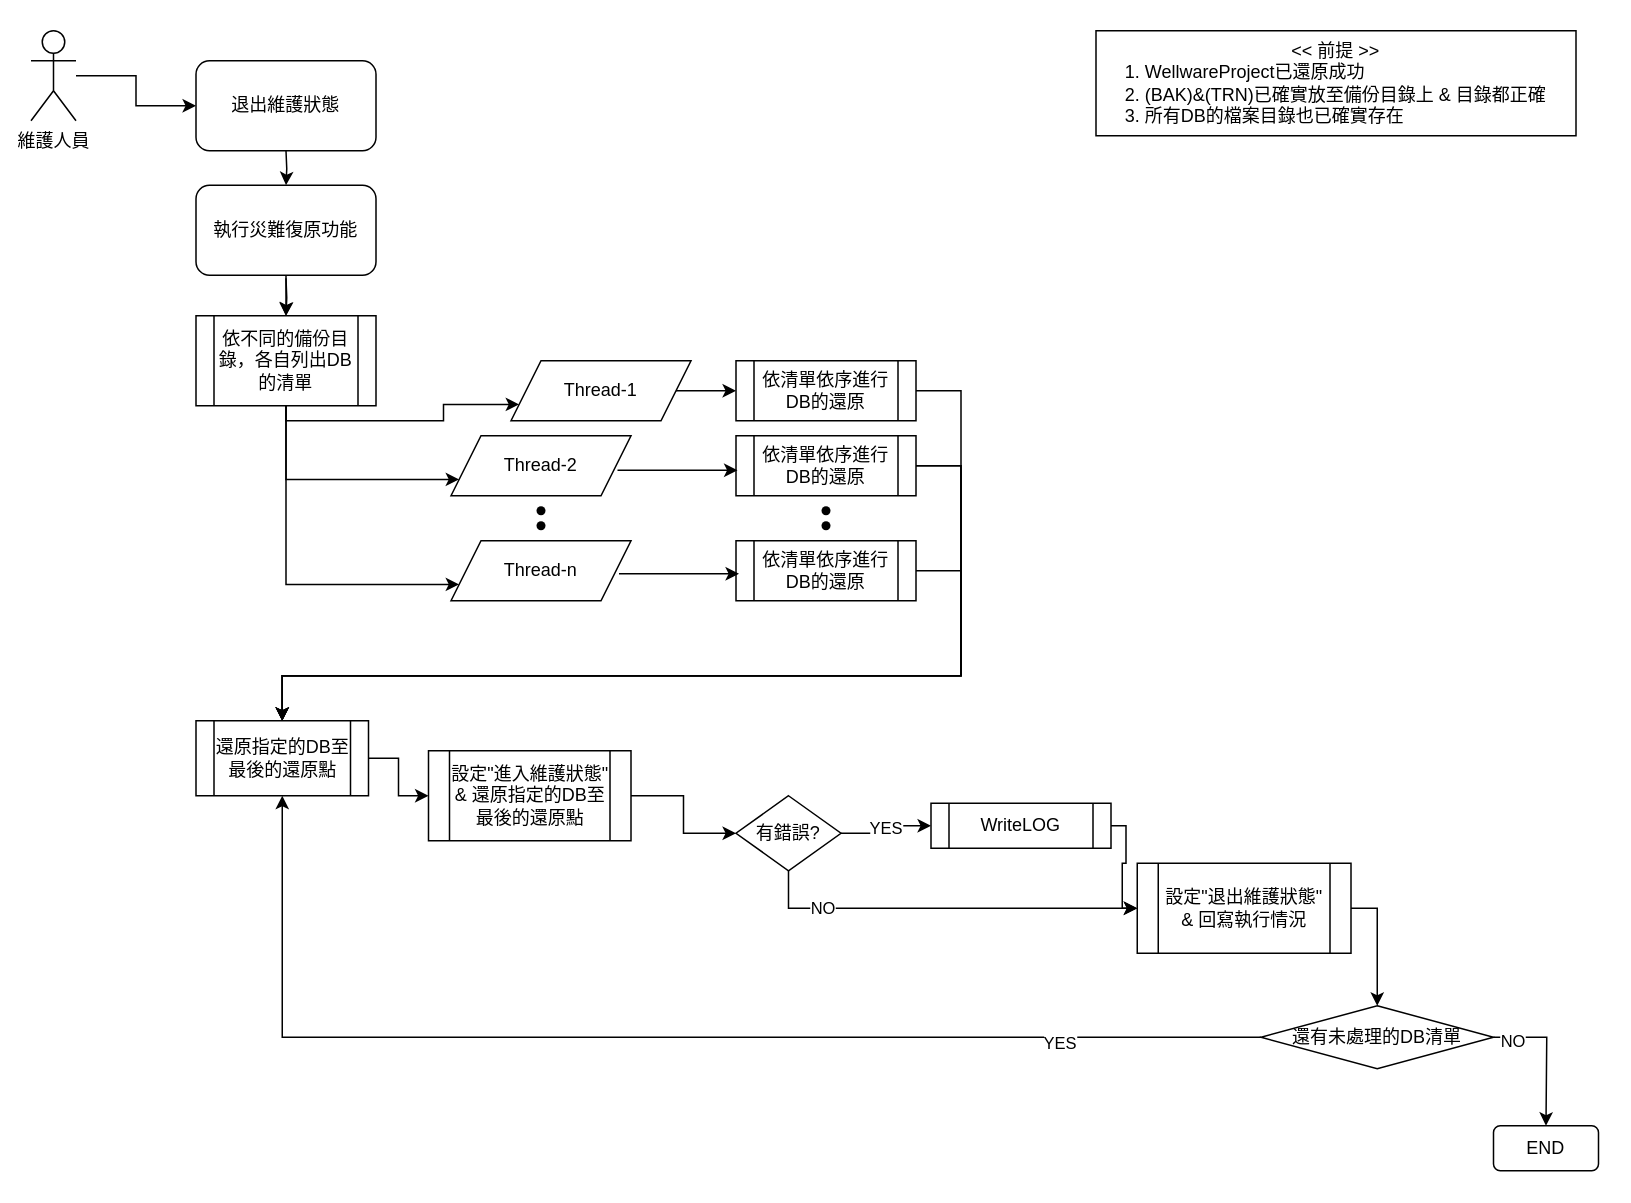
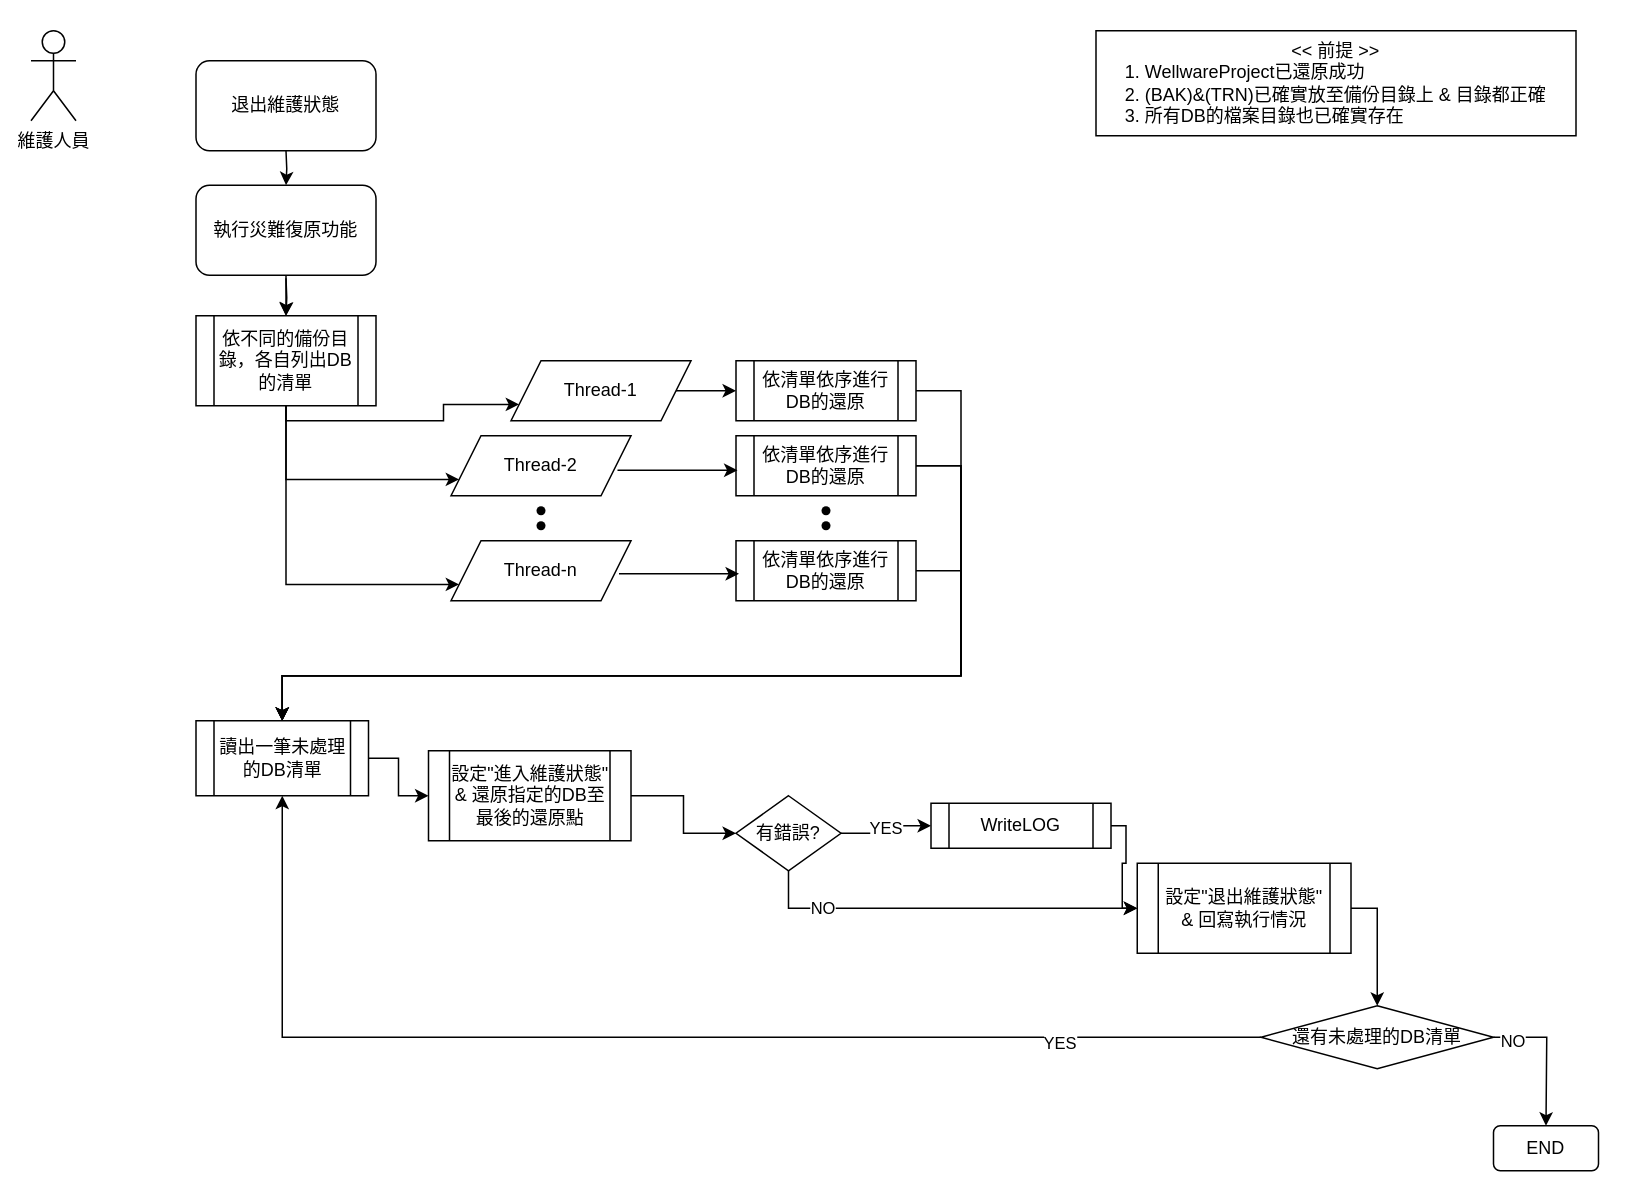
edge "維護人員" -> "退出維護狀態": removed
node "還原指定的DB至最後的還原點": label "還原指定的DB至最後的還原點" -> "讀出一筆未處理的DB清單"
